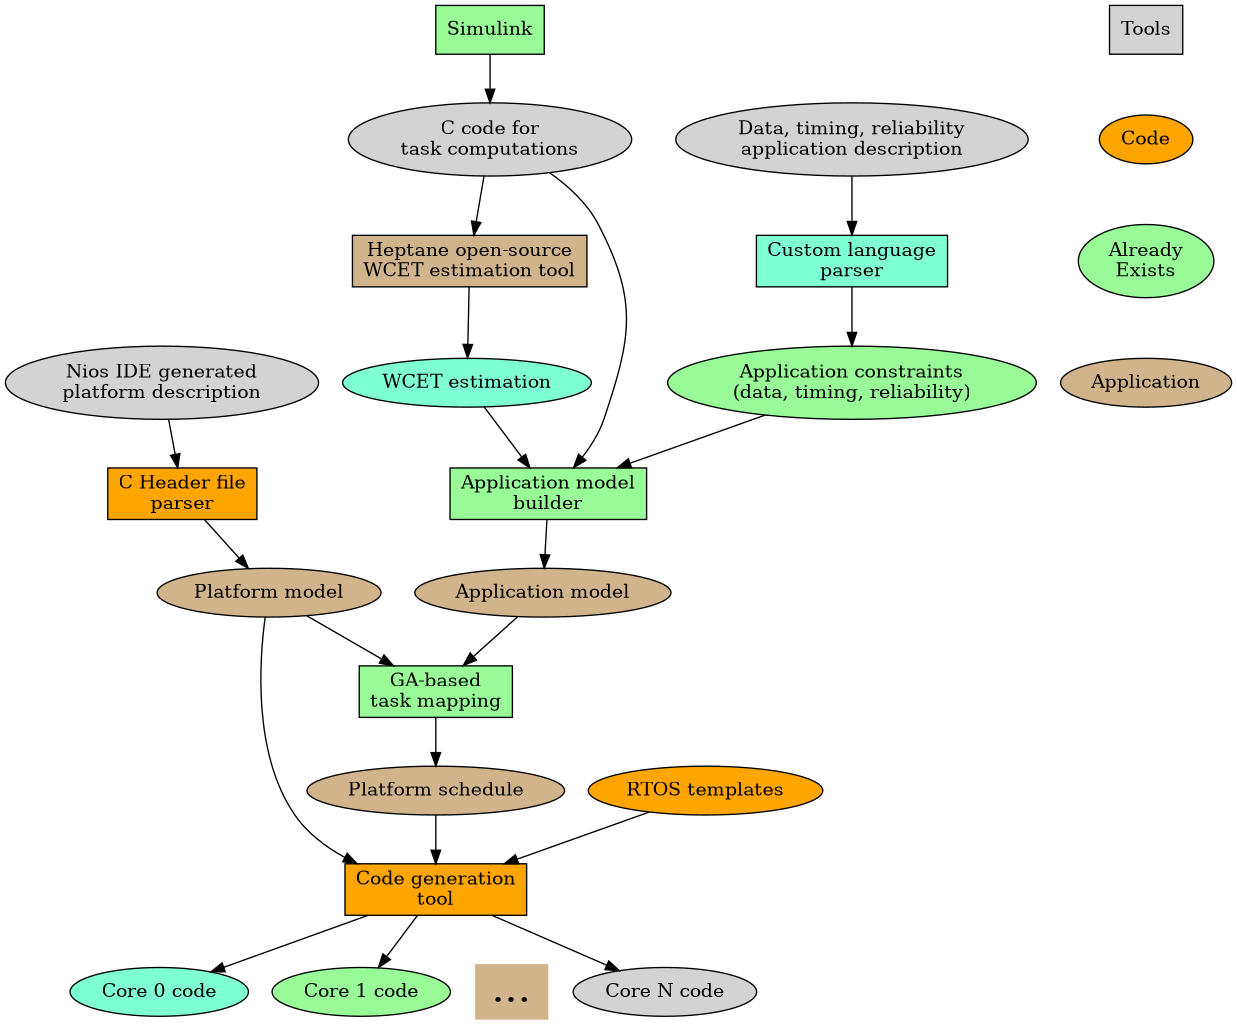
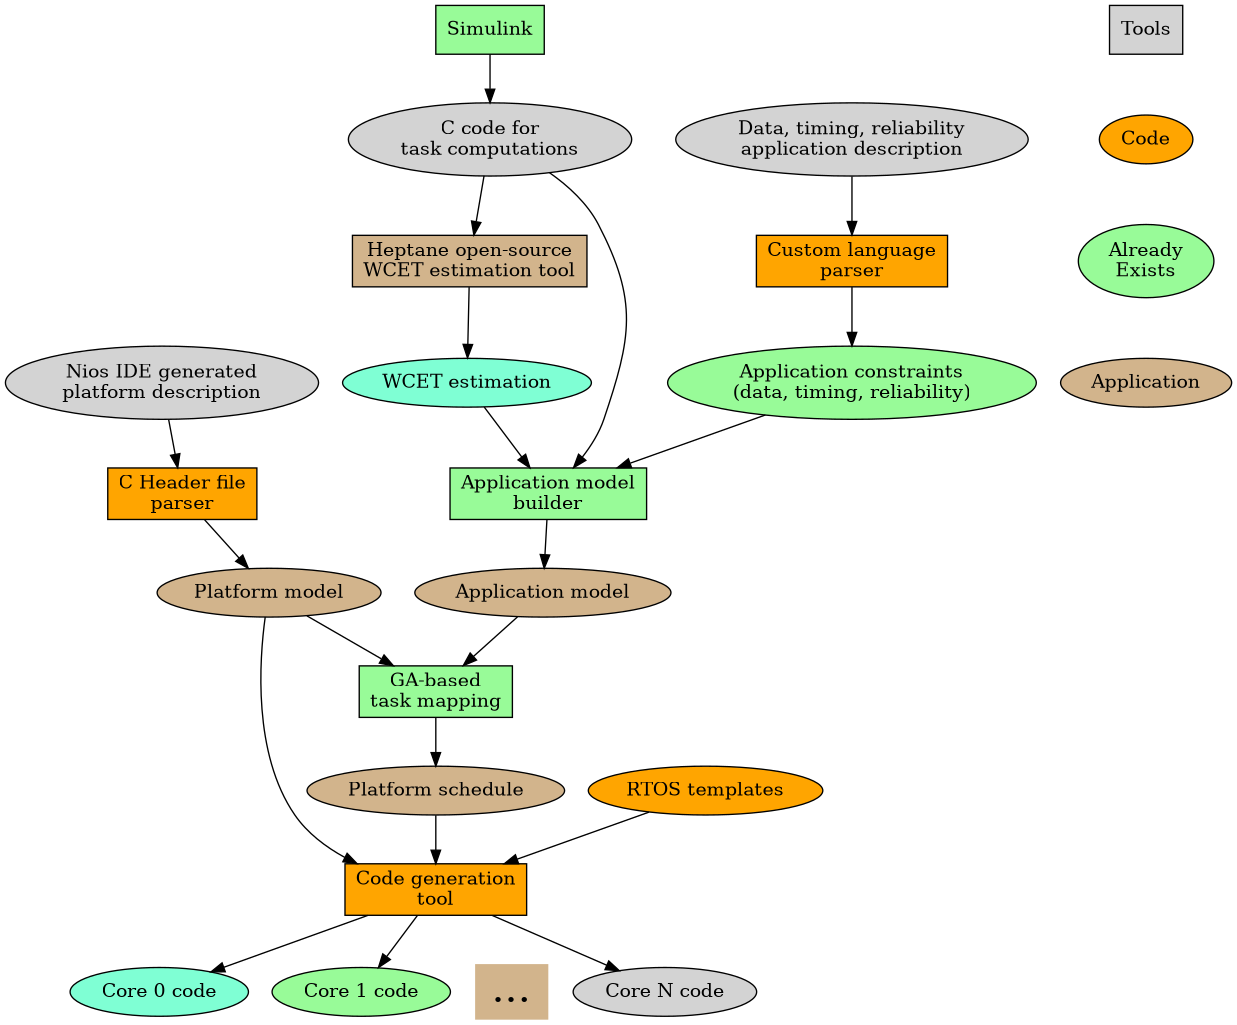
node "Custom language parser": fillcolor aquamarine -> orange
